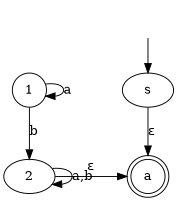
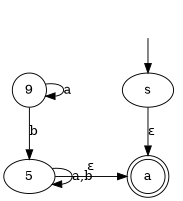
node "1": label "1" -> "9"
node "2": label "2" -> "5"
